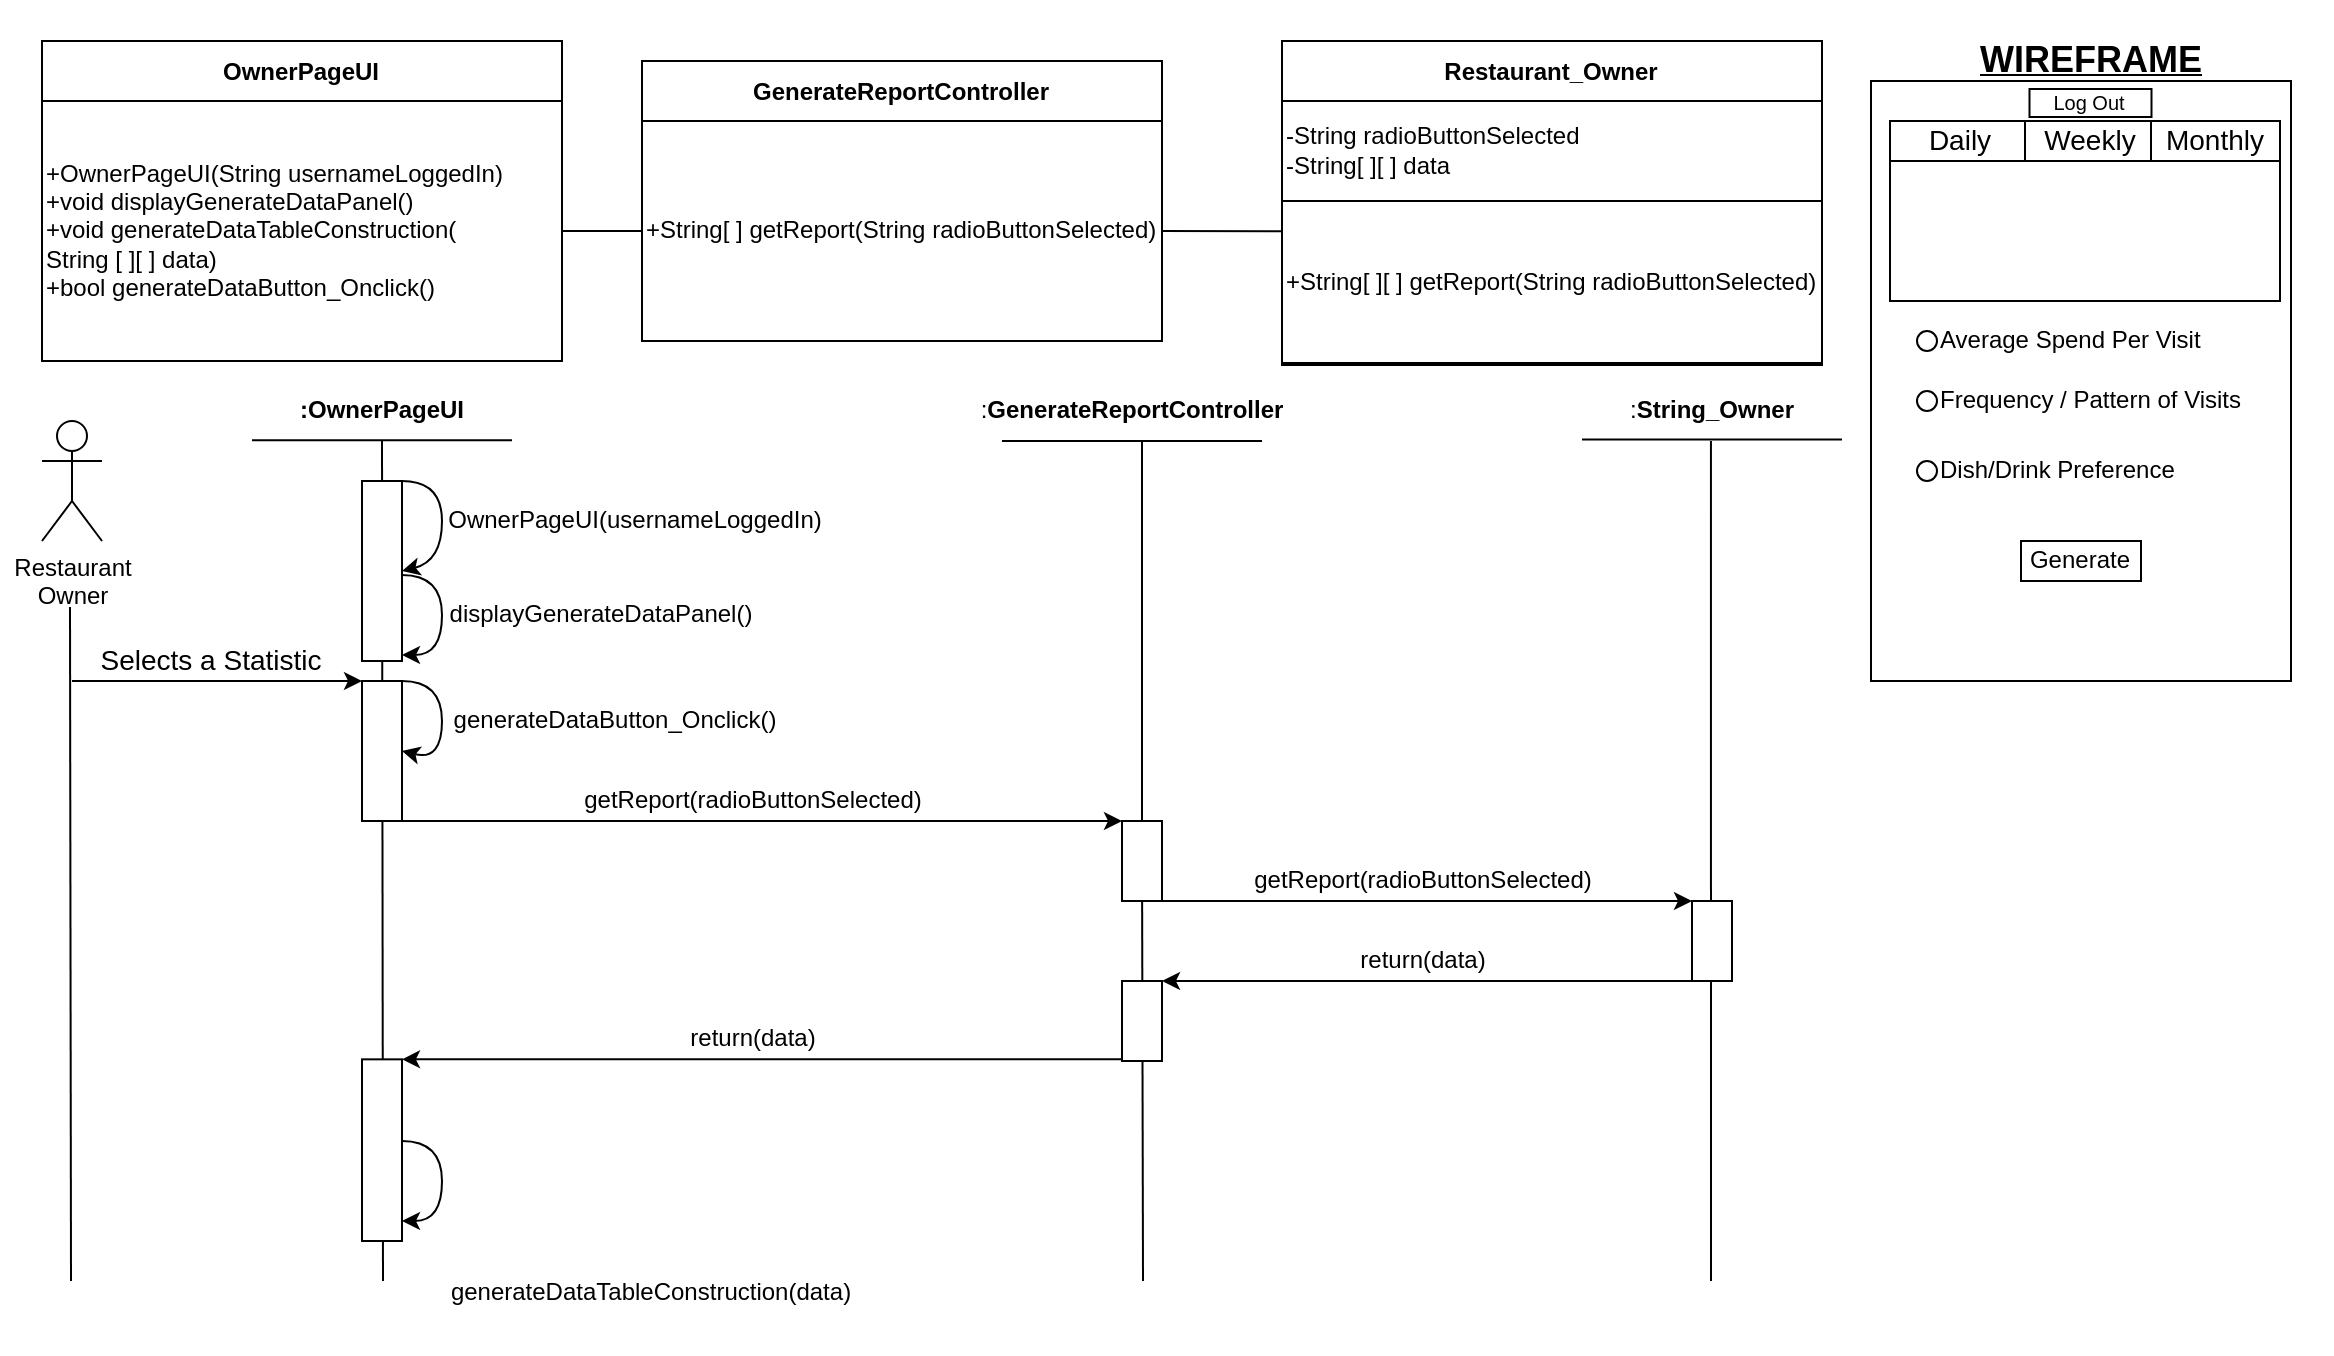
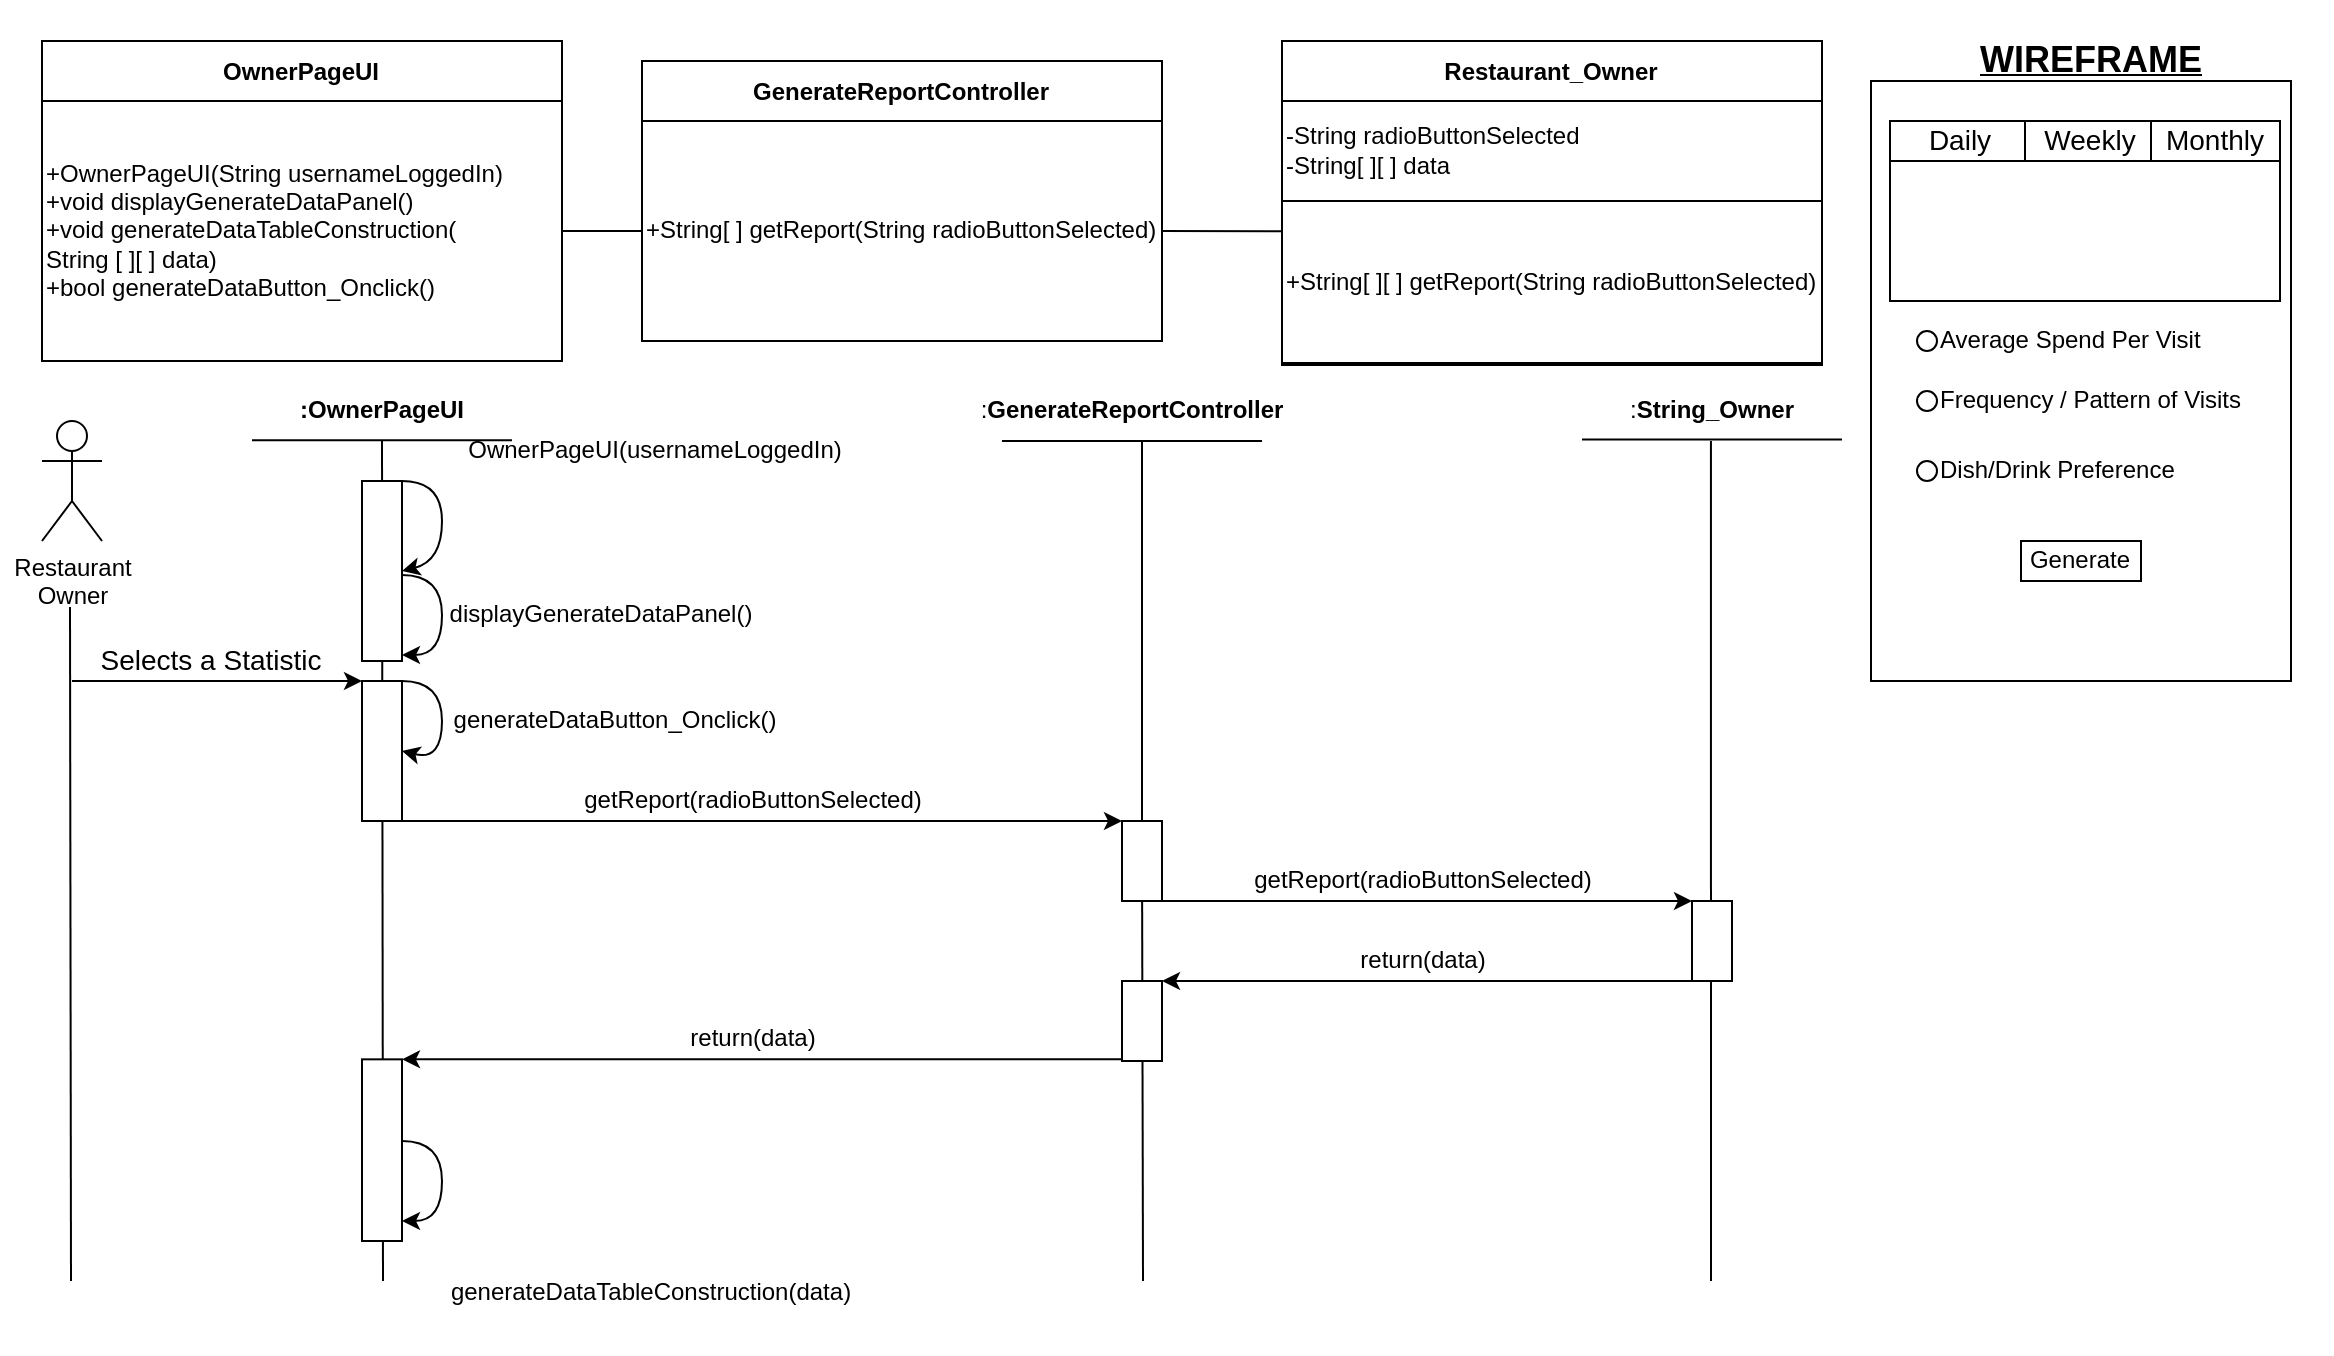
node "Log Out": removed
node "OwnerPageUI(usernameLoggedIn)": moved (634, 521) -> (654, 451)
